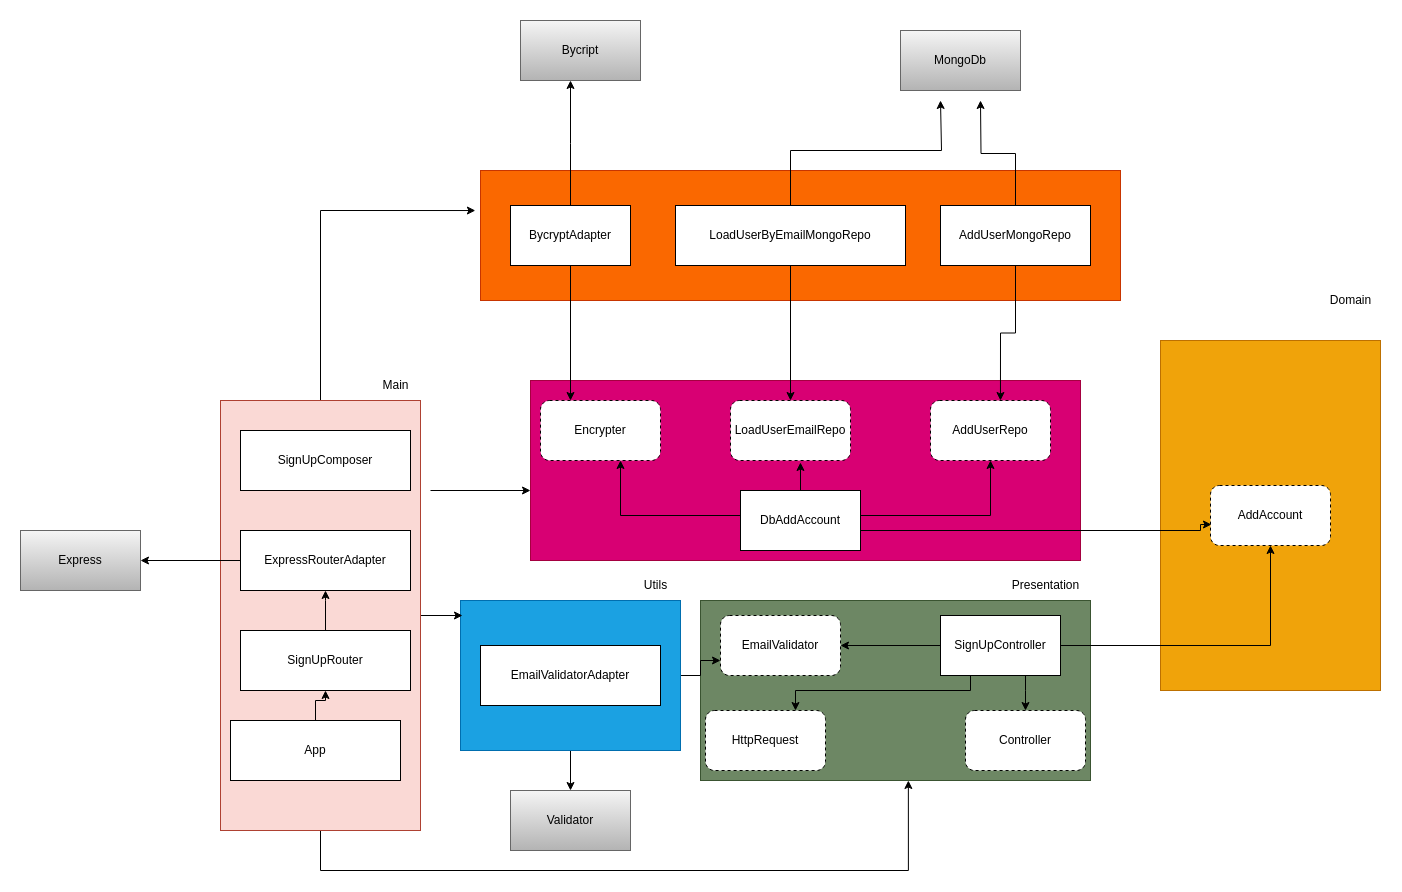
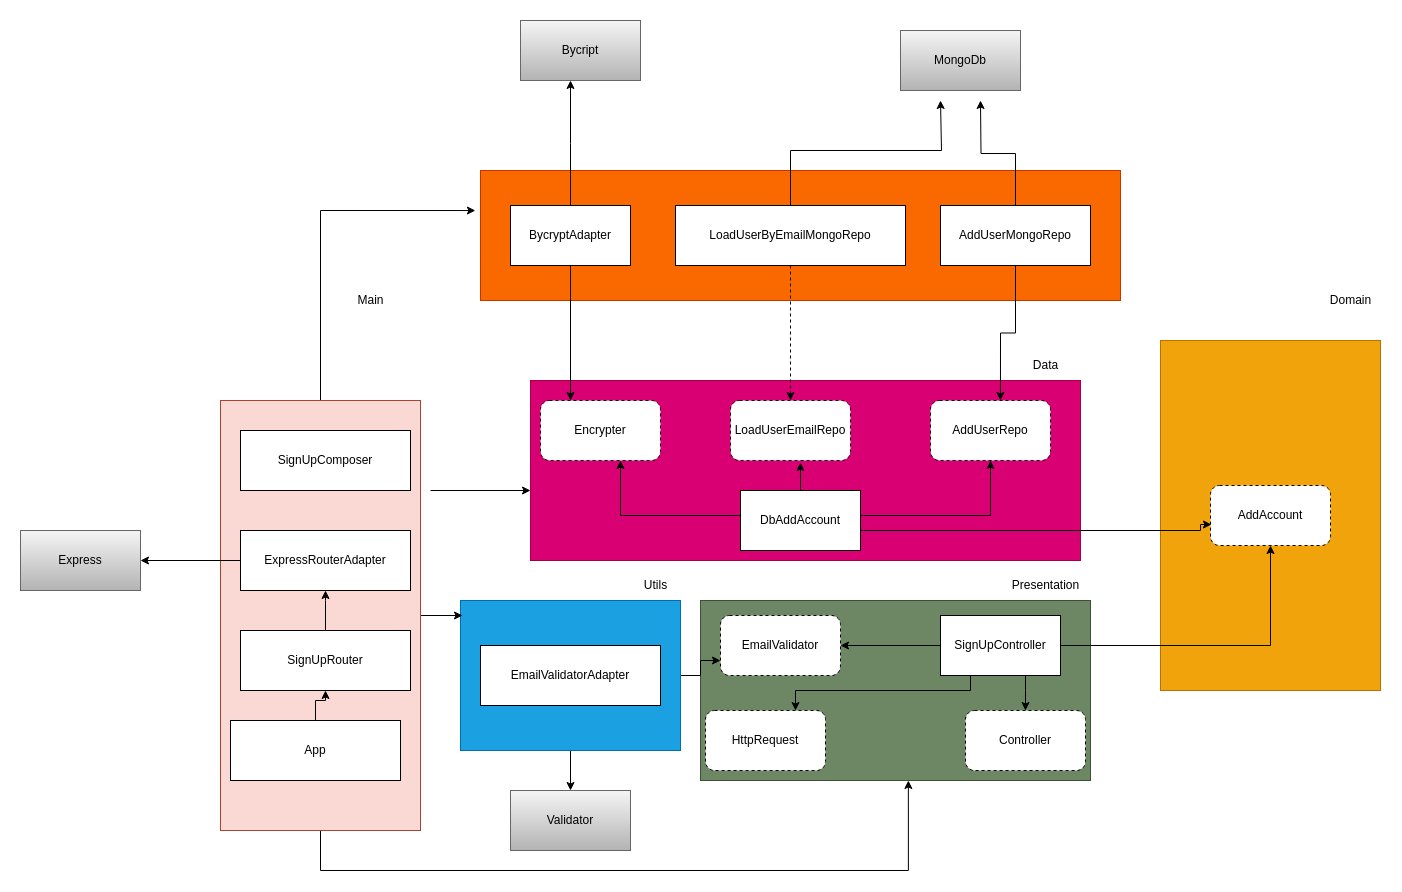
edge "LoadUserByEmailMongoRepo" -> "LoadUserEmailRepo": style solid -> dashed
node "Data": added
node "Main": moved (396, 386) -> (371, 301)
